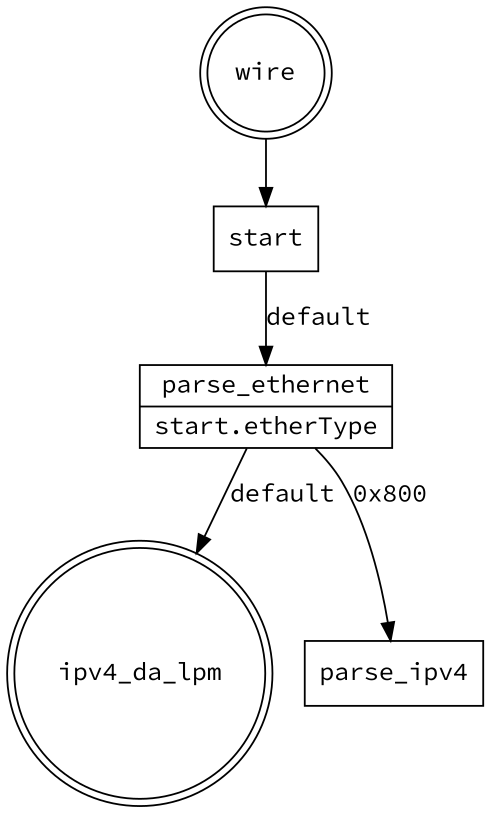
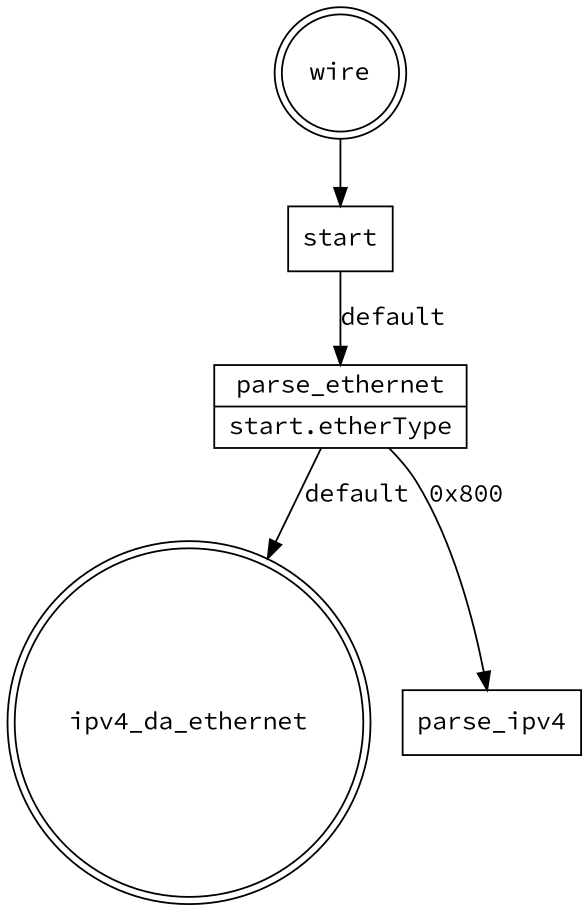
node "ipv4_da_lpm": label "ipv4_da_lpm" -> "ipv4_da_ethernet"
